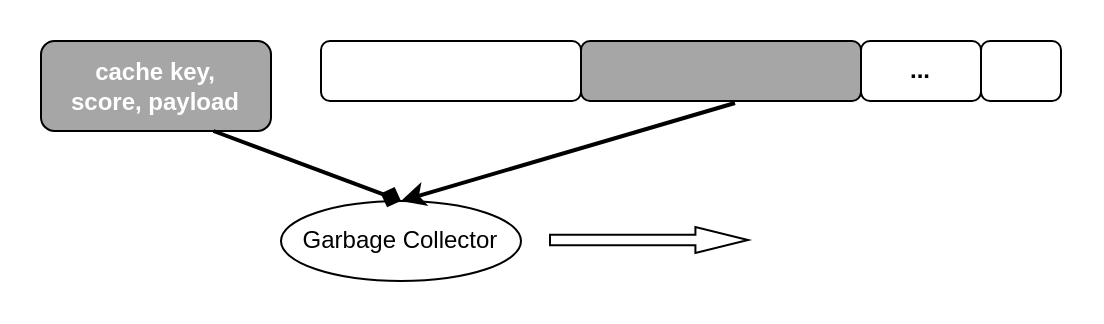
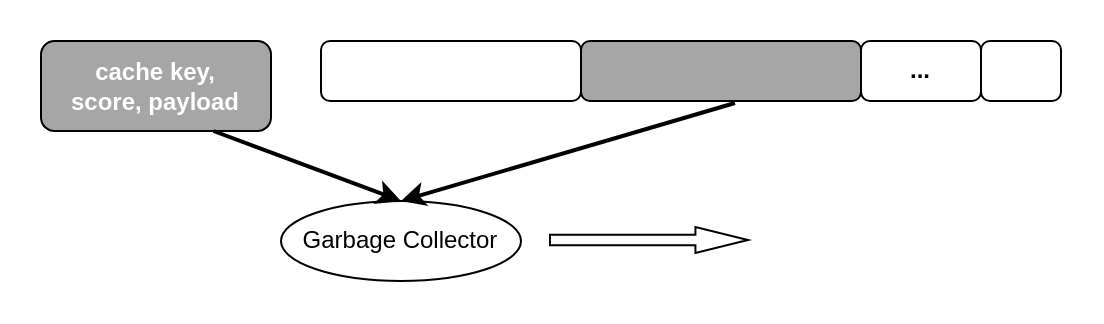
edge "cache key, score, payload" -> "Garbage Collector": arrowhead diamond -> classic
